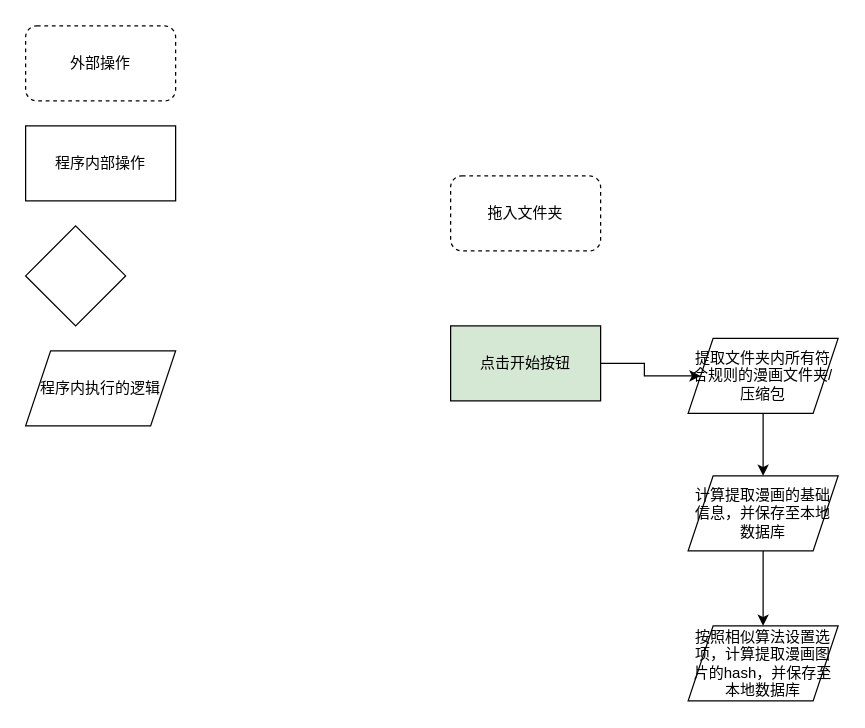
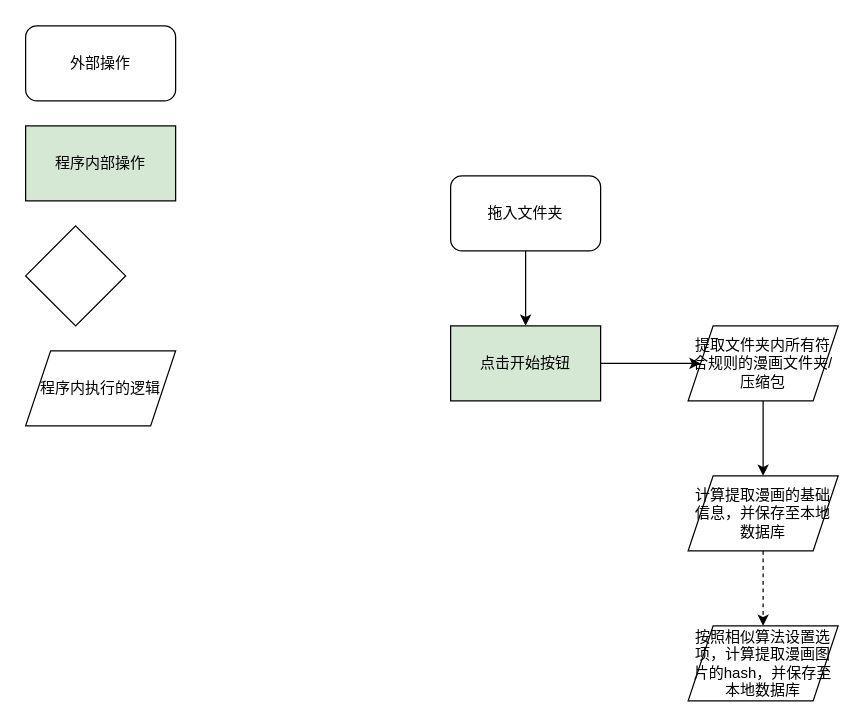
node "外部操作": style dashed -> solid
node "程序内部操作": fillcolor #ffffff -> #d5e8d4
node "拖入文件夹": style dashed -> solid
edge "拖入文件夹" -> "点击开始按钮": added
node "提取文件夹内所有符合规则的漫画文件夹/压缩包": moved (763, 376) -> (763, 363)
edge "计算提取漫画的基础信息，并保存至本地数据库" -> "按照相似算法设置选项，计算提取漫画图片的hash，并保存至本地数据库": style solid -> dashed
